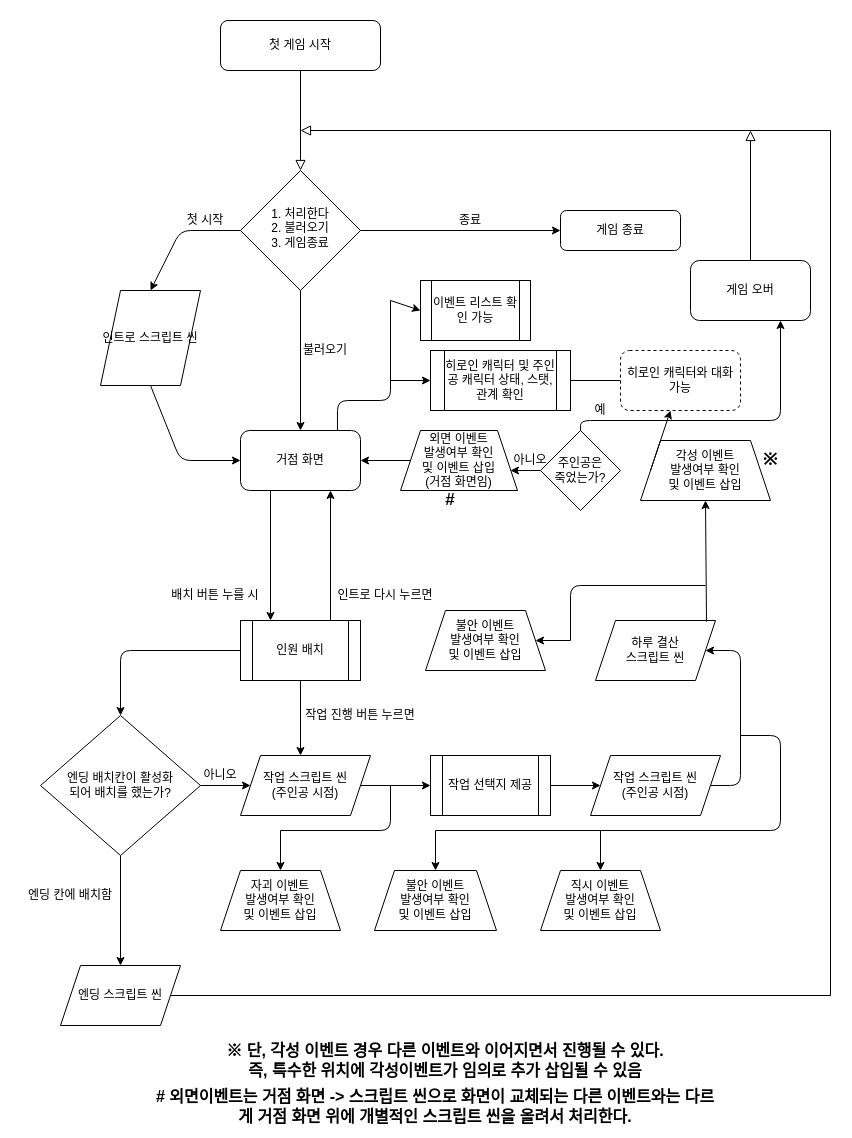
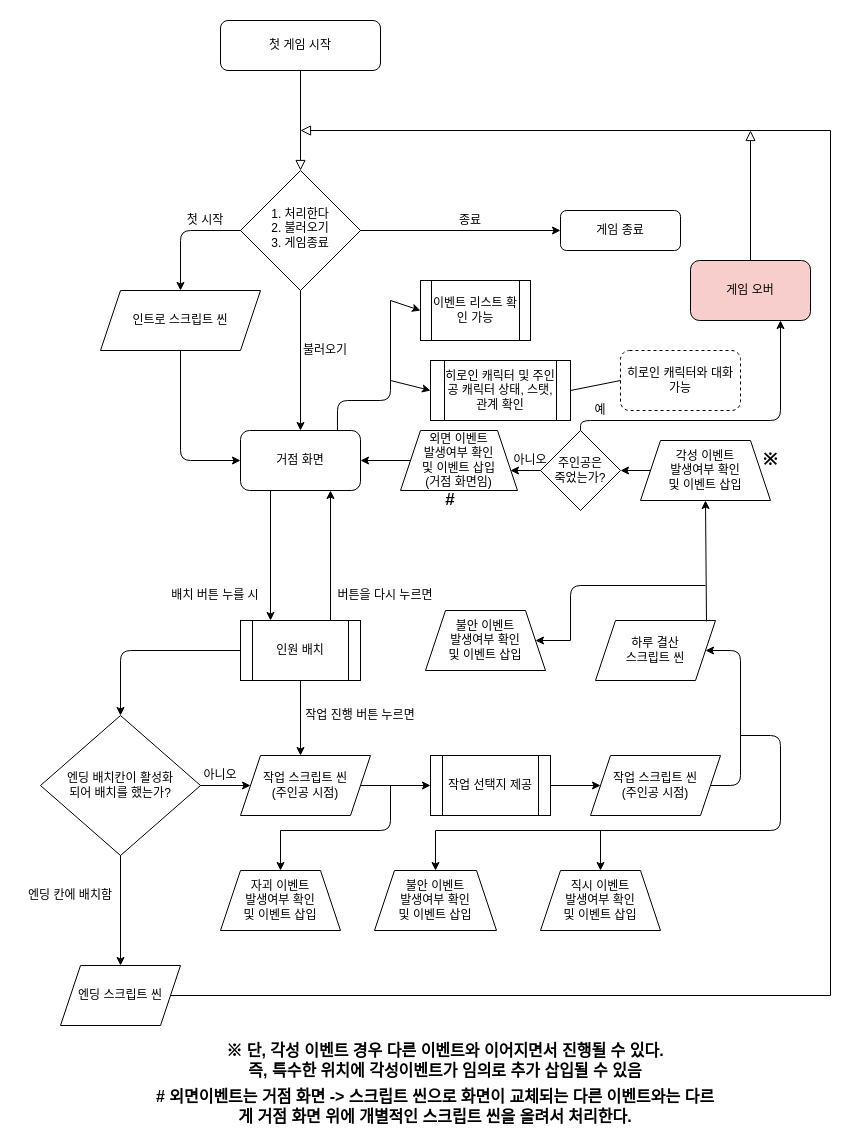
node "게임 오버": fillcolor #ffffff -> #f8cecc
node "인트로 스크립트 씬": size 100x95 -> 160x60
node "히로인 캐릭터 및 주인공 캐릭터 상태, 스탯, 관계 확인": moved (501, 381) -> (501, 391)
edge "각성 이벤트 발생여부 확인 및 이벤트 삽입" -> "히로인 캐릭터와 대화 가능": now "각성 이벤트 발생여부 확인 및 이벤트 삽입" -> "주인공은 죽었는가?"
node "인트로 다시 누르면": label "인트로 다시 누르면" -> "버튼을 다시 누르면"
